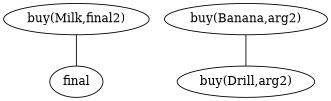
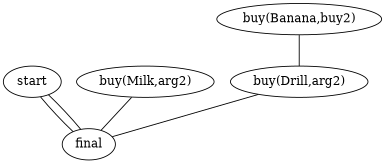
node "buy(Milk,final2)": label "buy(Milk,final2)" -> "buy(Milk,arg2)"
node "buy(Banana,arg2)": label "buy(Banana,arg2)" -> "buy(Banana,buy2)"
node "start": added
edge "buy(Drill,arg2)" -- "final": added
